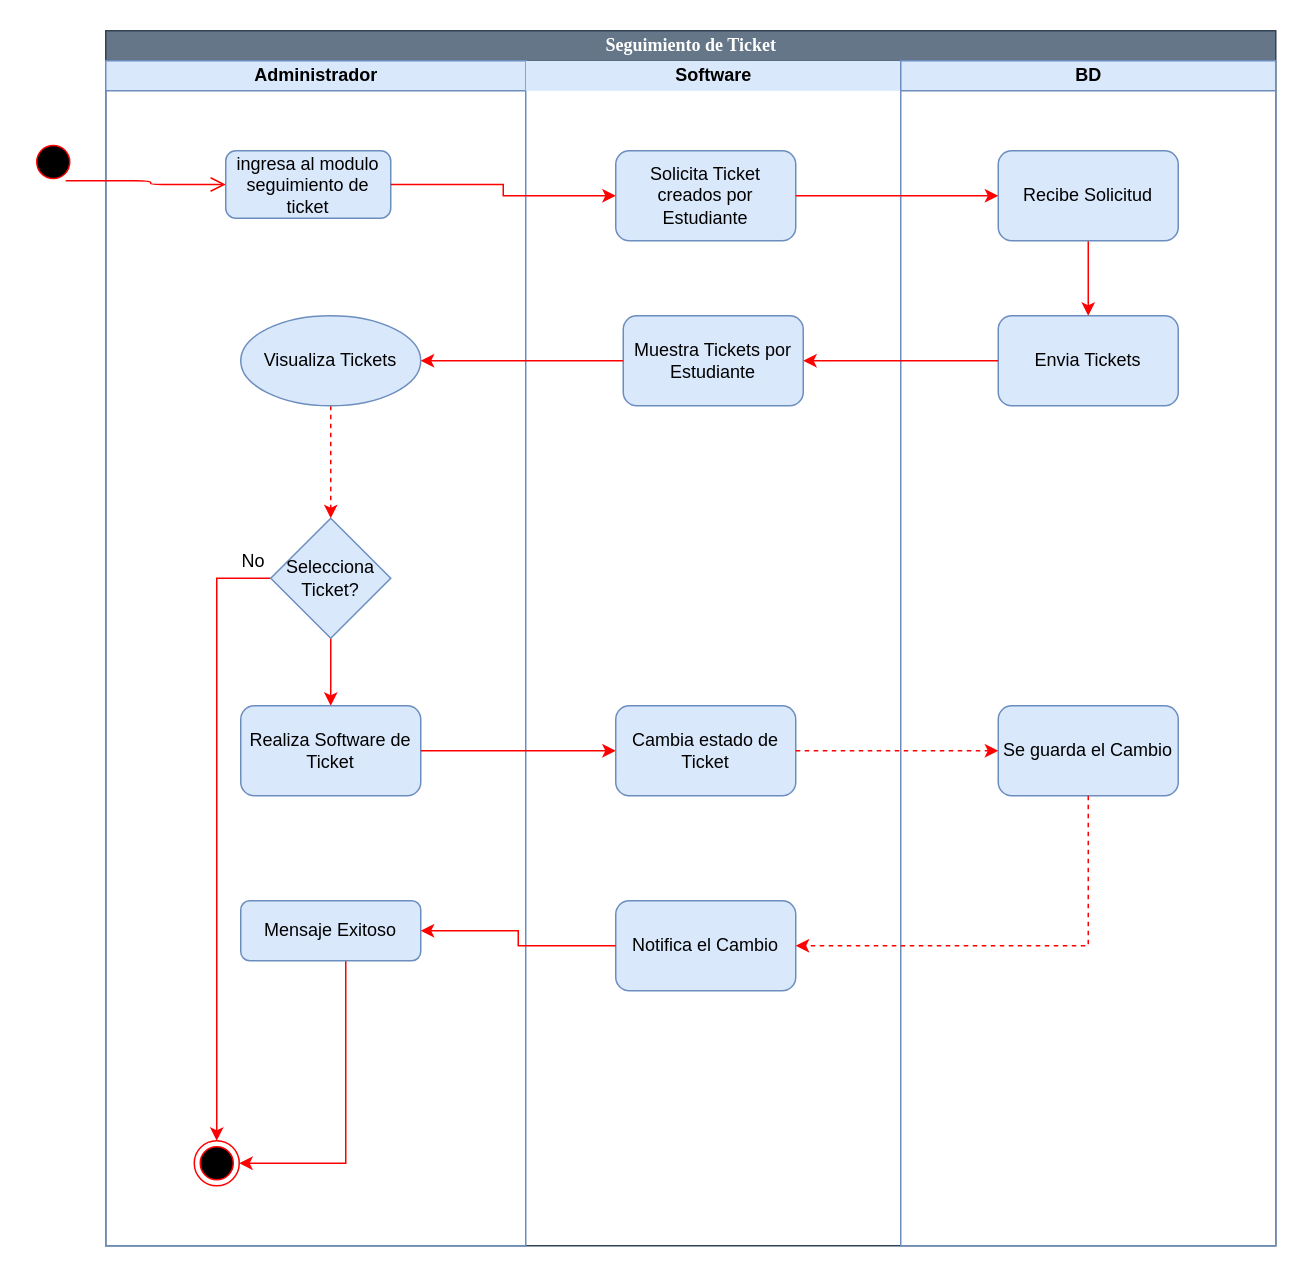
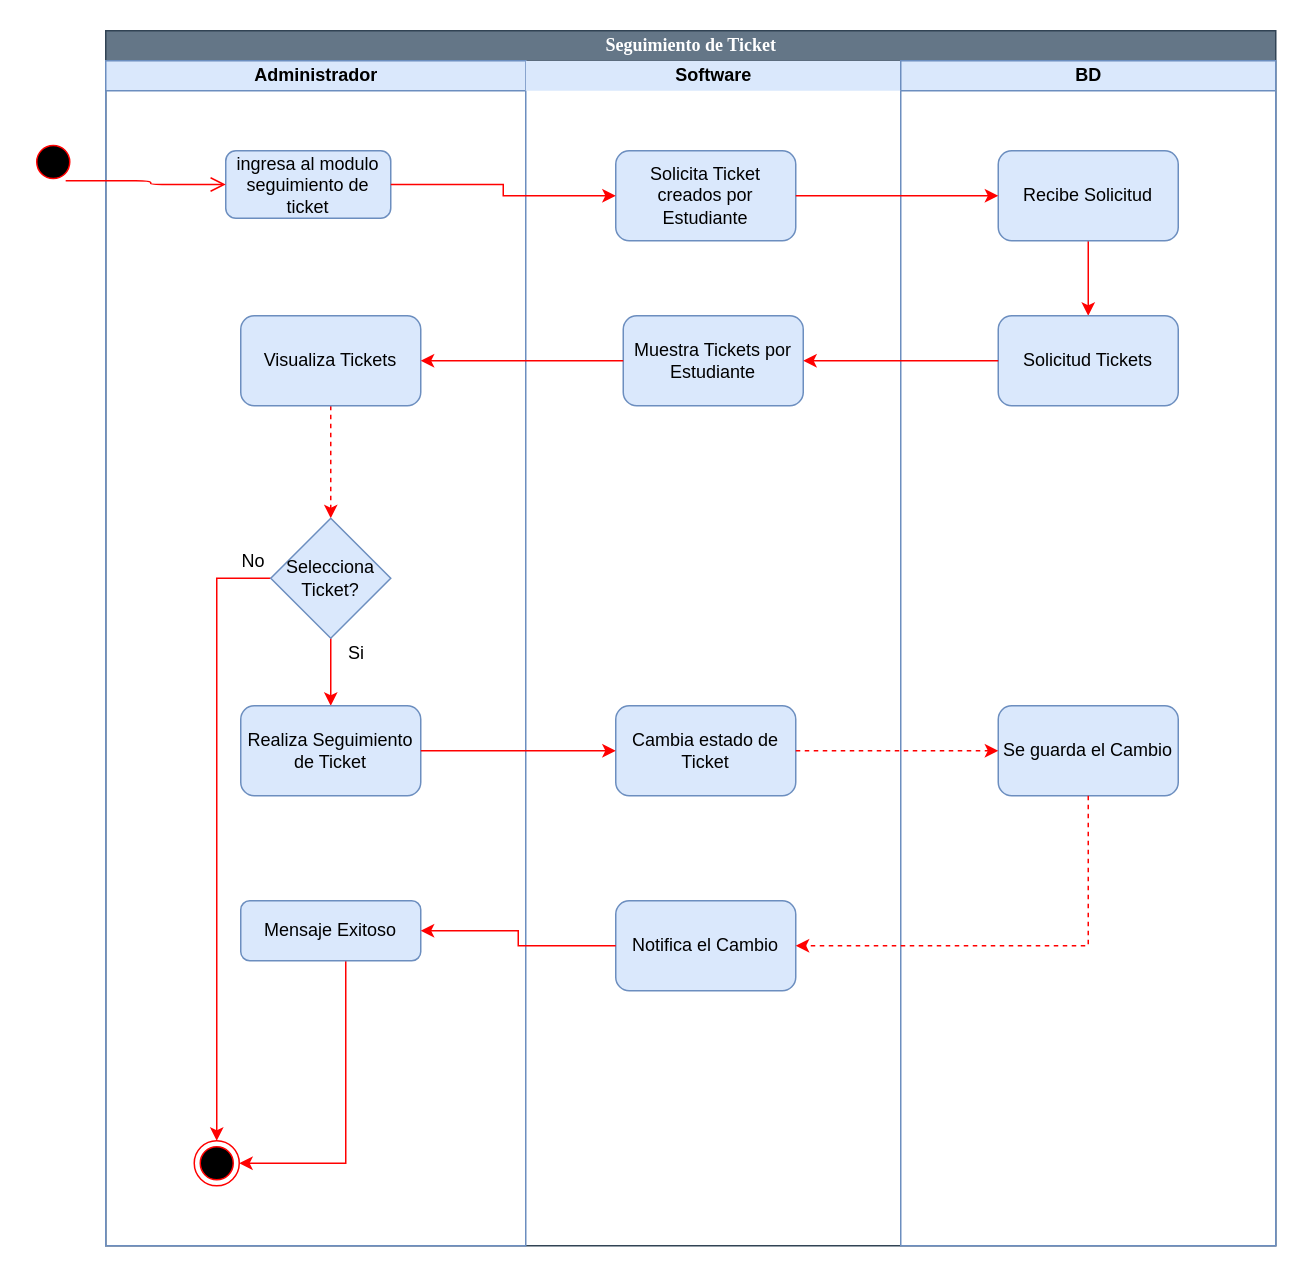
node "Visualiza Tickets": shape ellipse -> rounded rectangle
node "Envia Tickets": label "Envia Tickets" -> "Solicitud Tickets"
node "Si": added
node "Realiza Software de Ticket": label "Realiza Software de Ticket" -> "Realiza Seguimiento de Ticket"
